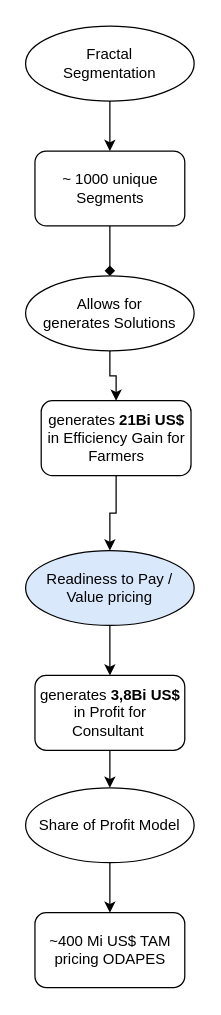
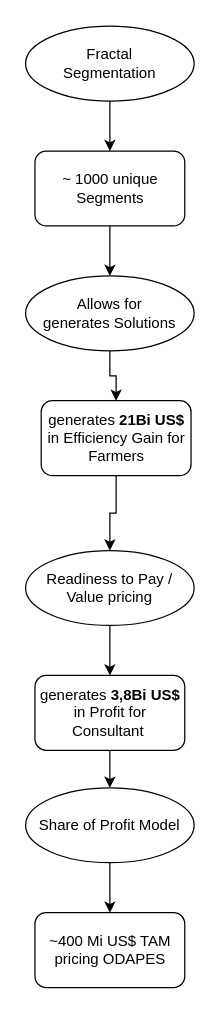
edge "~ 1000 unique Segments" -> "Allows for generates Solutions": arrowhead diamond -> classic
node "Readiness to Pay / Value pricing": fillcolor #dae8fc -> #ffffff
